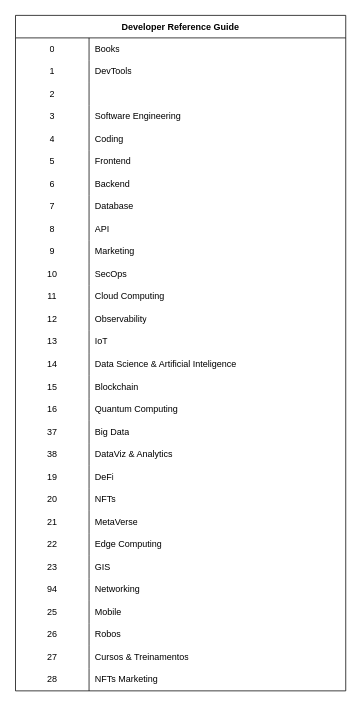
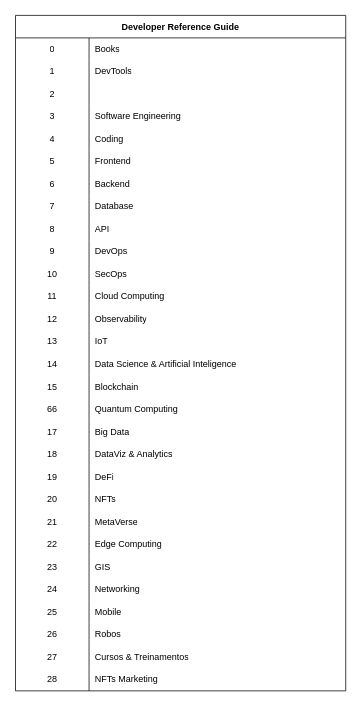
node "Marketing": label "Marketing" -> "DevOps"
node "16": label "16" -> "66"
node "37": label "37" -> "17"
node "38": label "38" -> "18"
node "94": label "94" -> "24"
